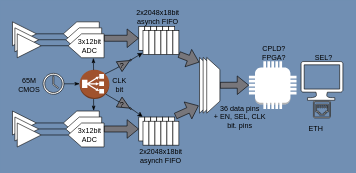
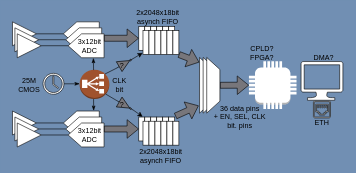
node "CPLD? FPGA?": moved (275, 53) -> (263, 53)
node "SEL?": label "SEL?" -> "DMA?"
node "65M CMOS": label "65M CMOS" -> "25M CMOS"
node "ETH": moved (317, 129) -> (323, 123)
